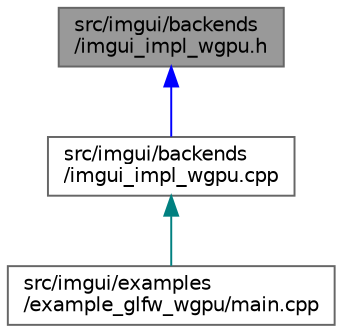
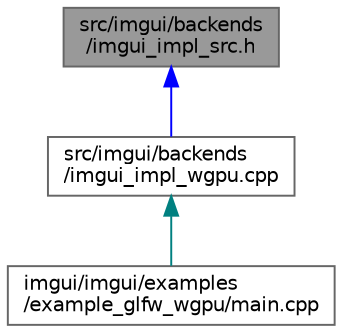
node "src/imgui/backends /imgui_impl_wgpu.h": label "src/imgui/backends /imgui_impl_wgpu.h" -> "src/imgui/backends /imgui_impl_src.h"
node "src/imgui/examples /example_glfw_wgpu/main.cpp": label "src/imgui/examples /example_glfw_wgpu/main.cpp" -> "imgui/imgui/examples /example_glfw_wgpu/main.cpp"
